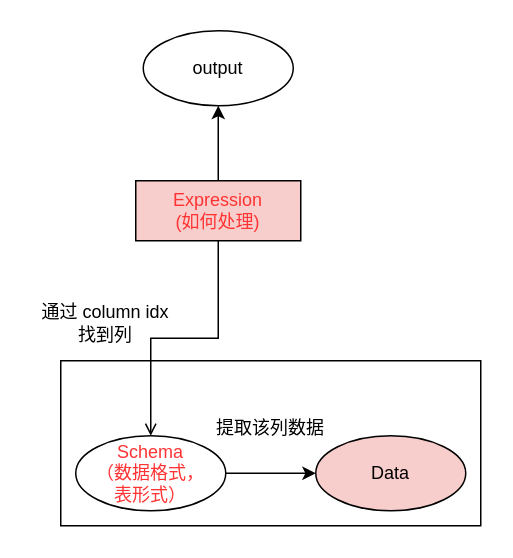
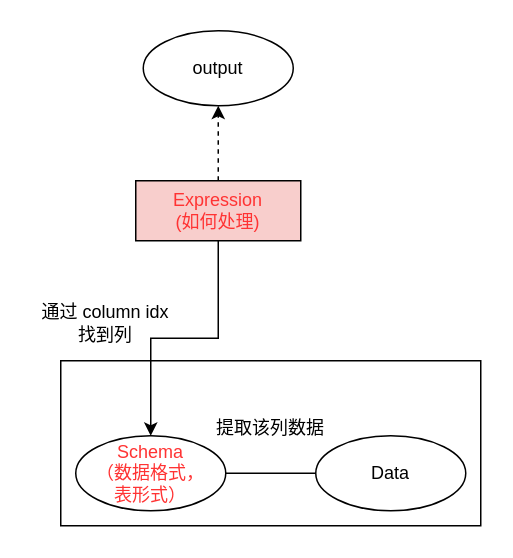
edge "Expression (如何处理)" -> "output": style solid -> dashed
edge "Expression (如何处理)" -> "Schema （数据格式， 表形式）": arrowhead open -> classic
edge "Schema （数据格式， 表形式）" -> "Data": arrowhead classic -> none
node "Data": fillcolor #f8cecc -> #ffffff
